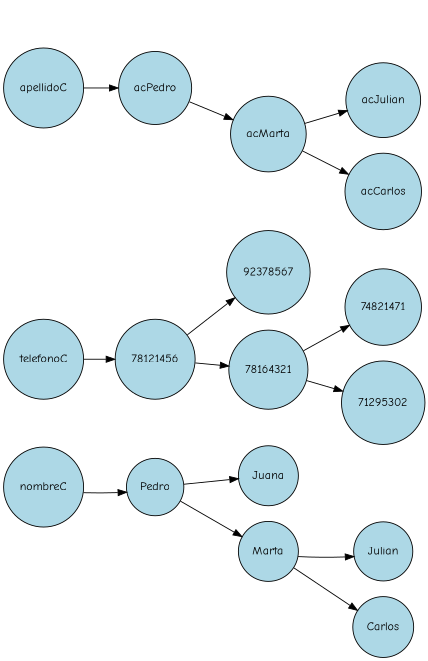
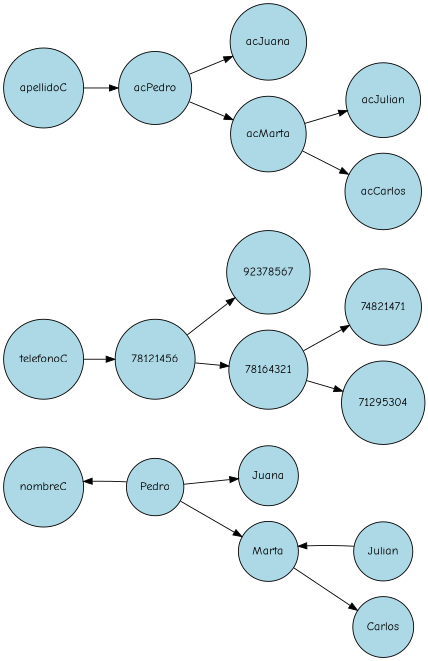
node "acJuana": added
node "71295302": label "71295302" -> "71295304"
edge "nombreC" -> "Pedro": reversed
edge "Marta" -> "Julian": reversed
